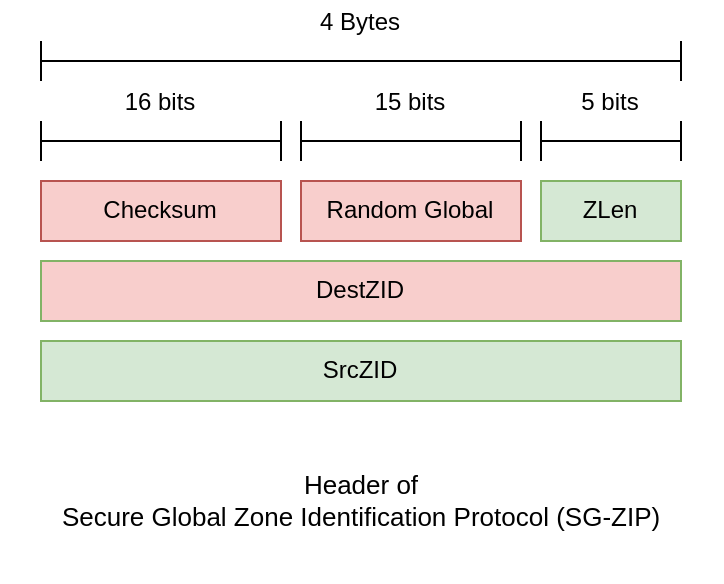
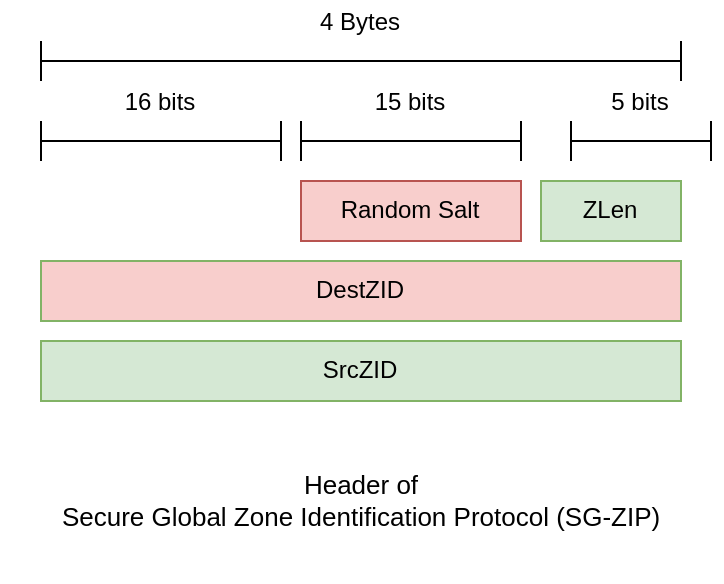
node "5 bits": moved (611, 141) -> (641, 141)
node "Checksum": removed
node "Random Global": label "Random Global" -> "Random Salt"
